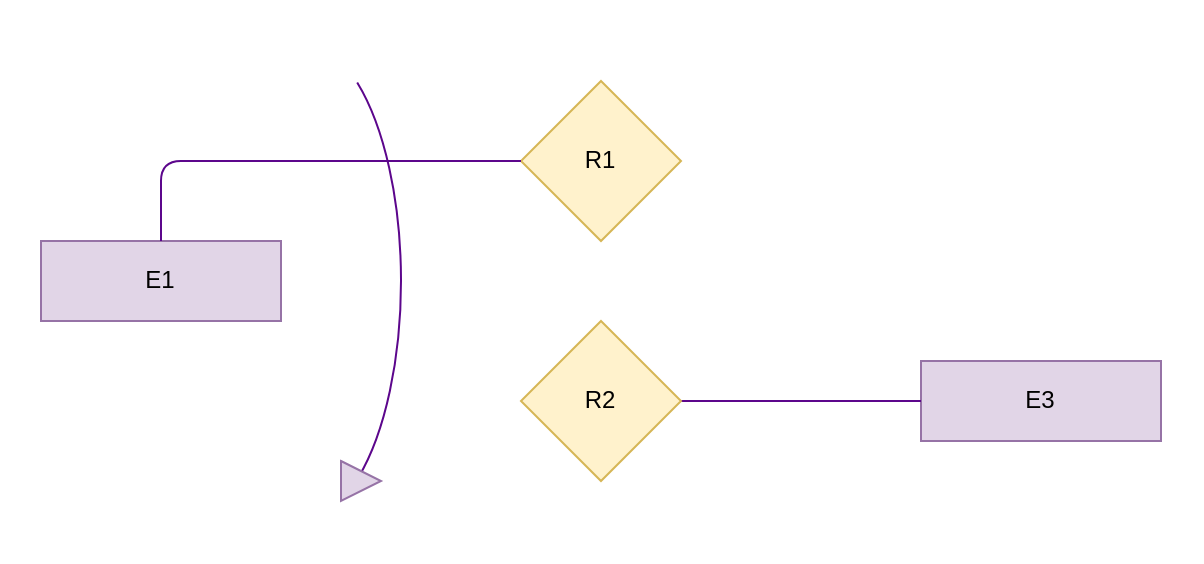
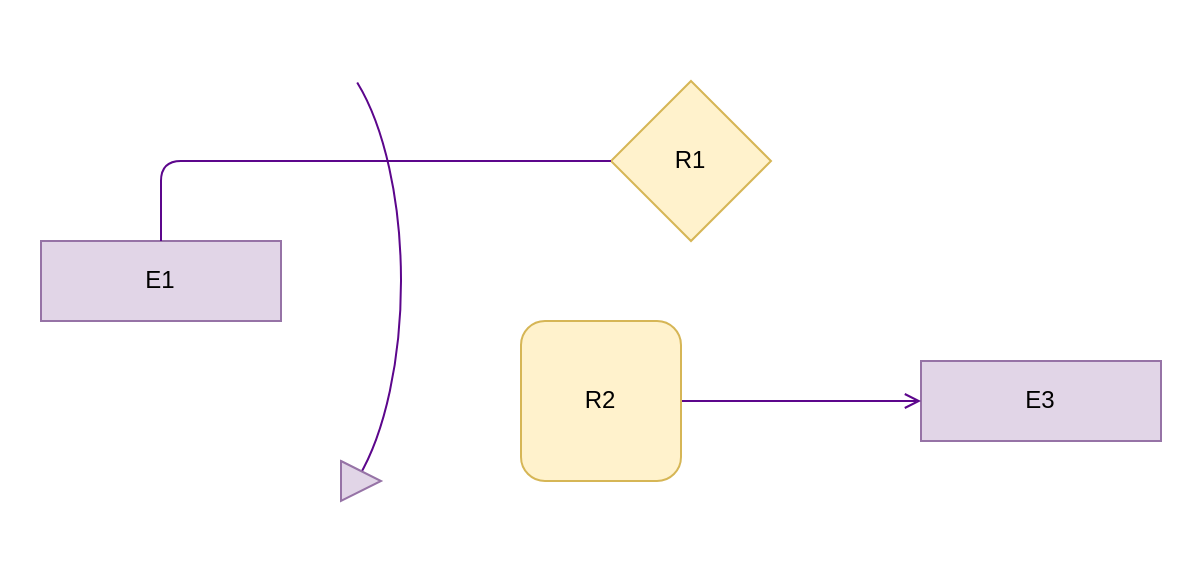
node "R1": moved (601, 161) -> (691, 161)
node "R2": shape diamond -> rounded rectangle
edge "R2" -- "E3": arrowhead none -> open
